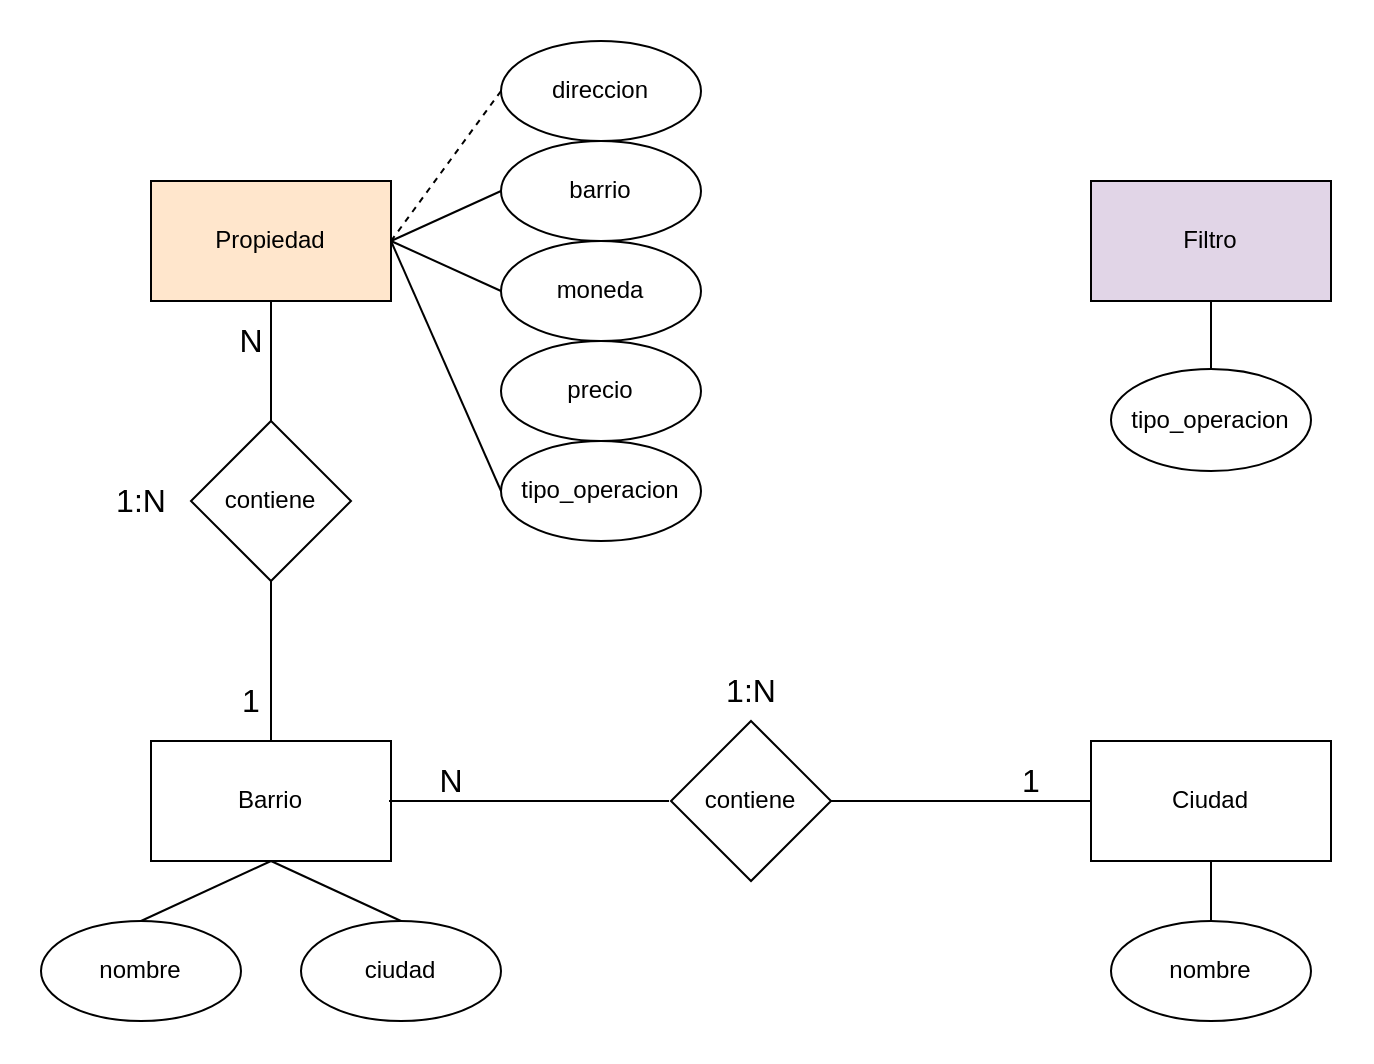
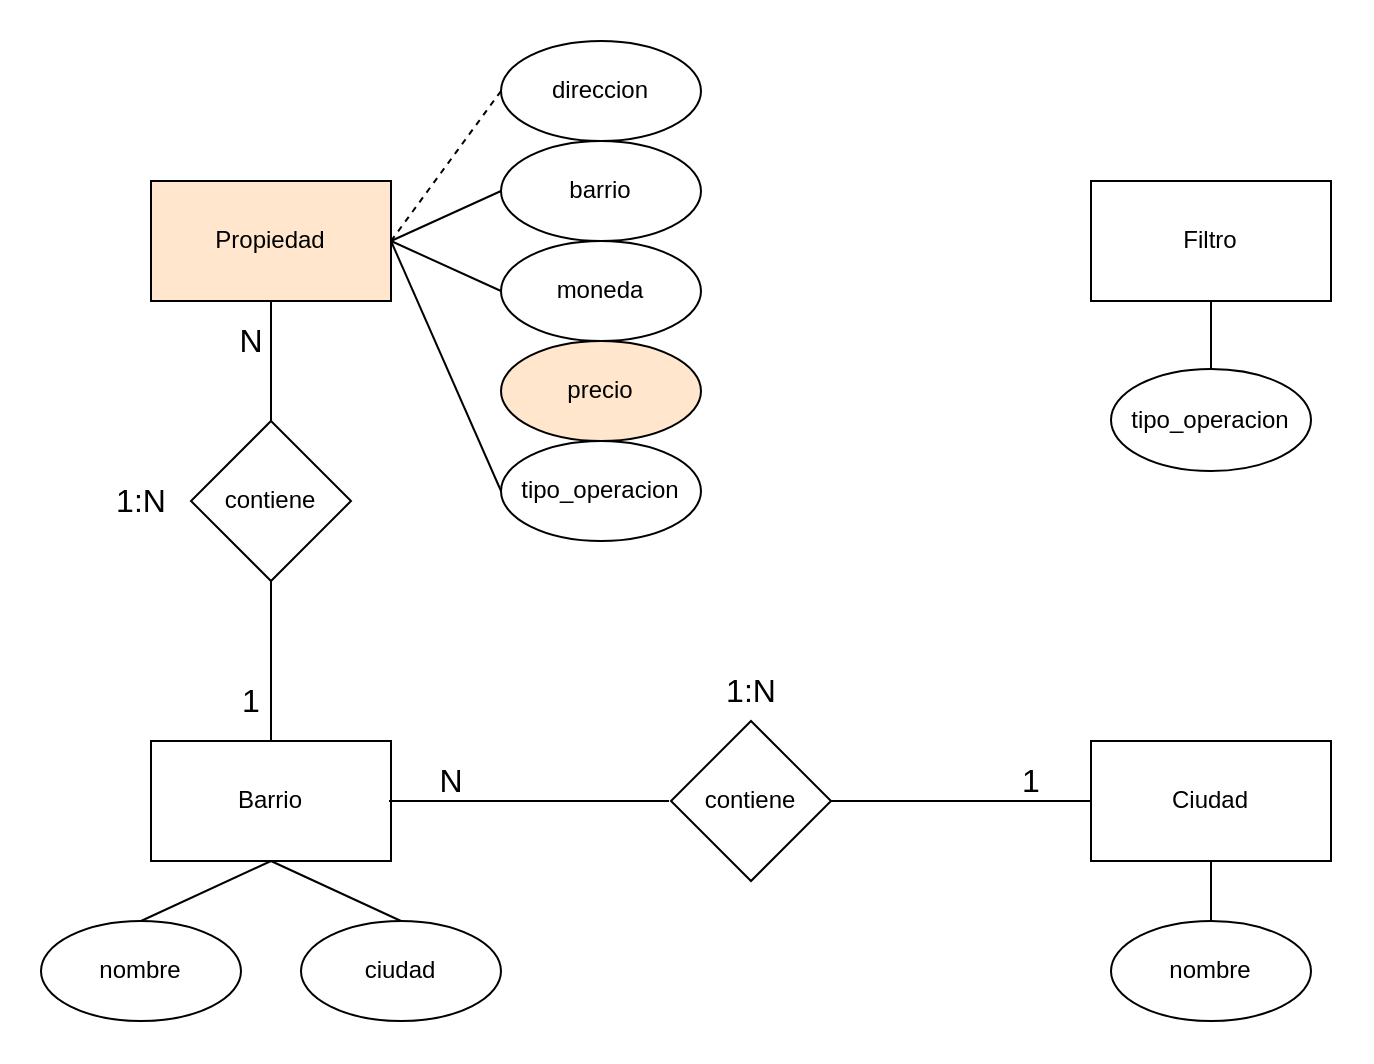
node "Filtro": fillcolor #e1d5e7 -> #ffffff
node "precio": fillcolor #ffffff -> #ffe6cc
